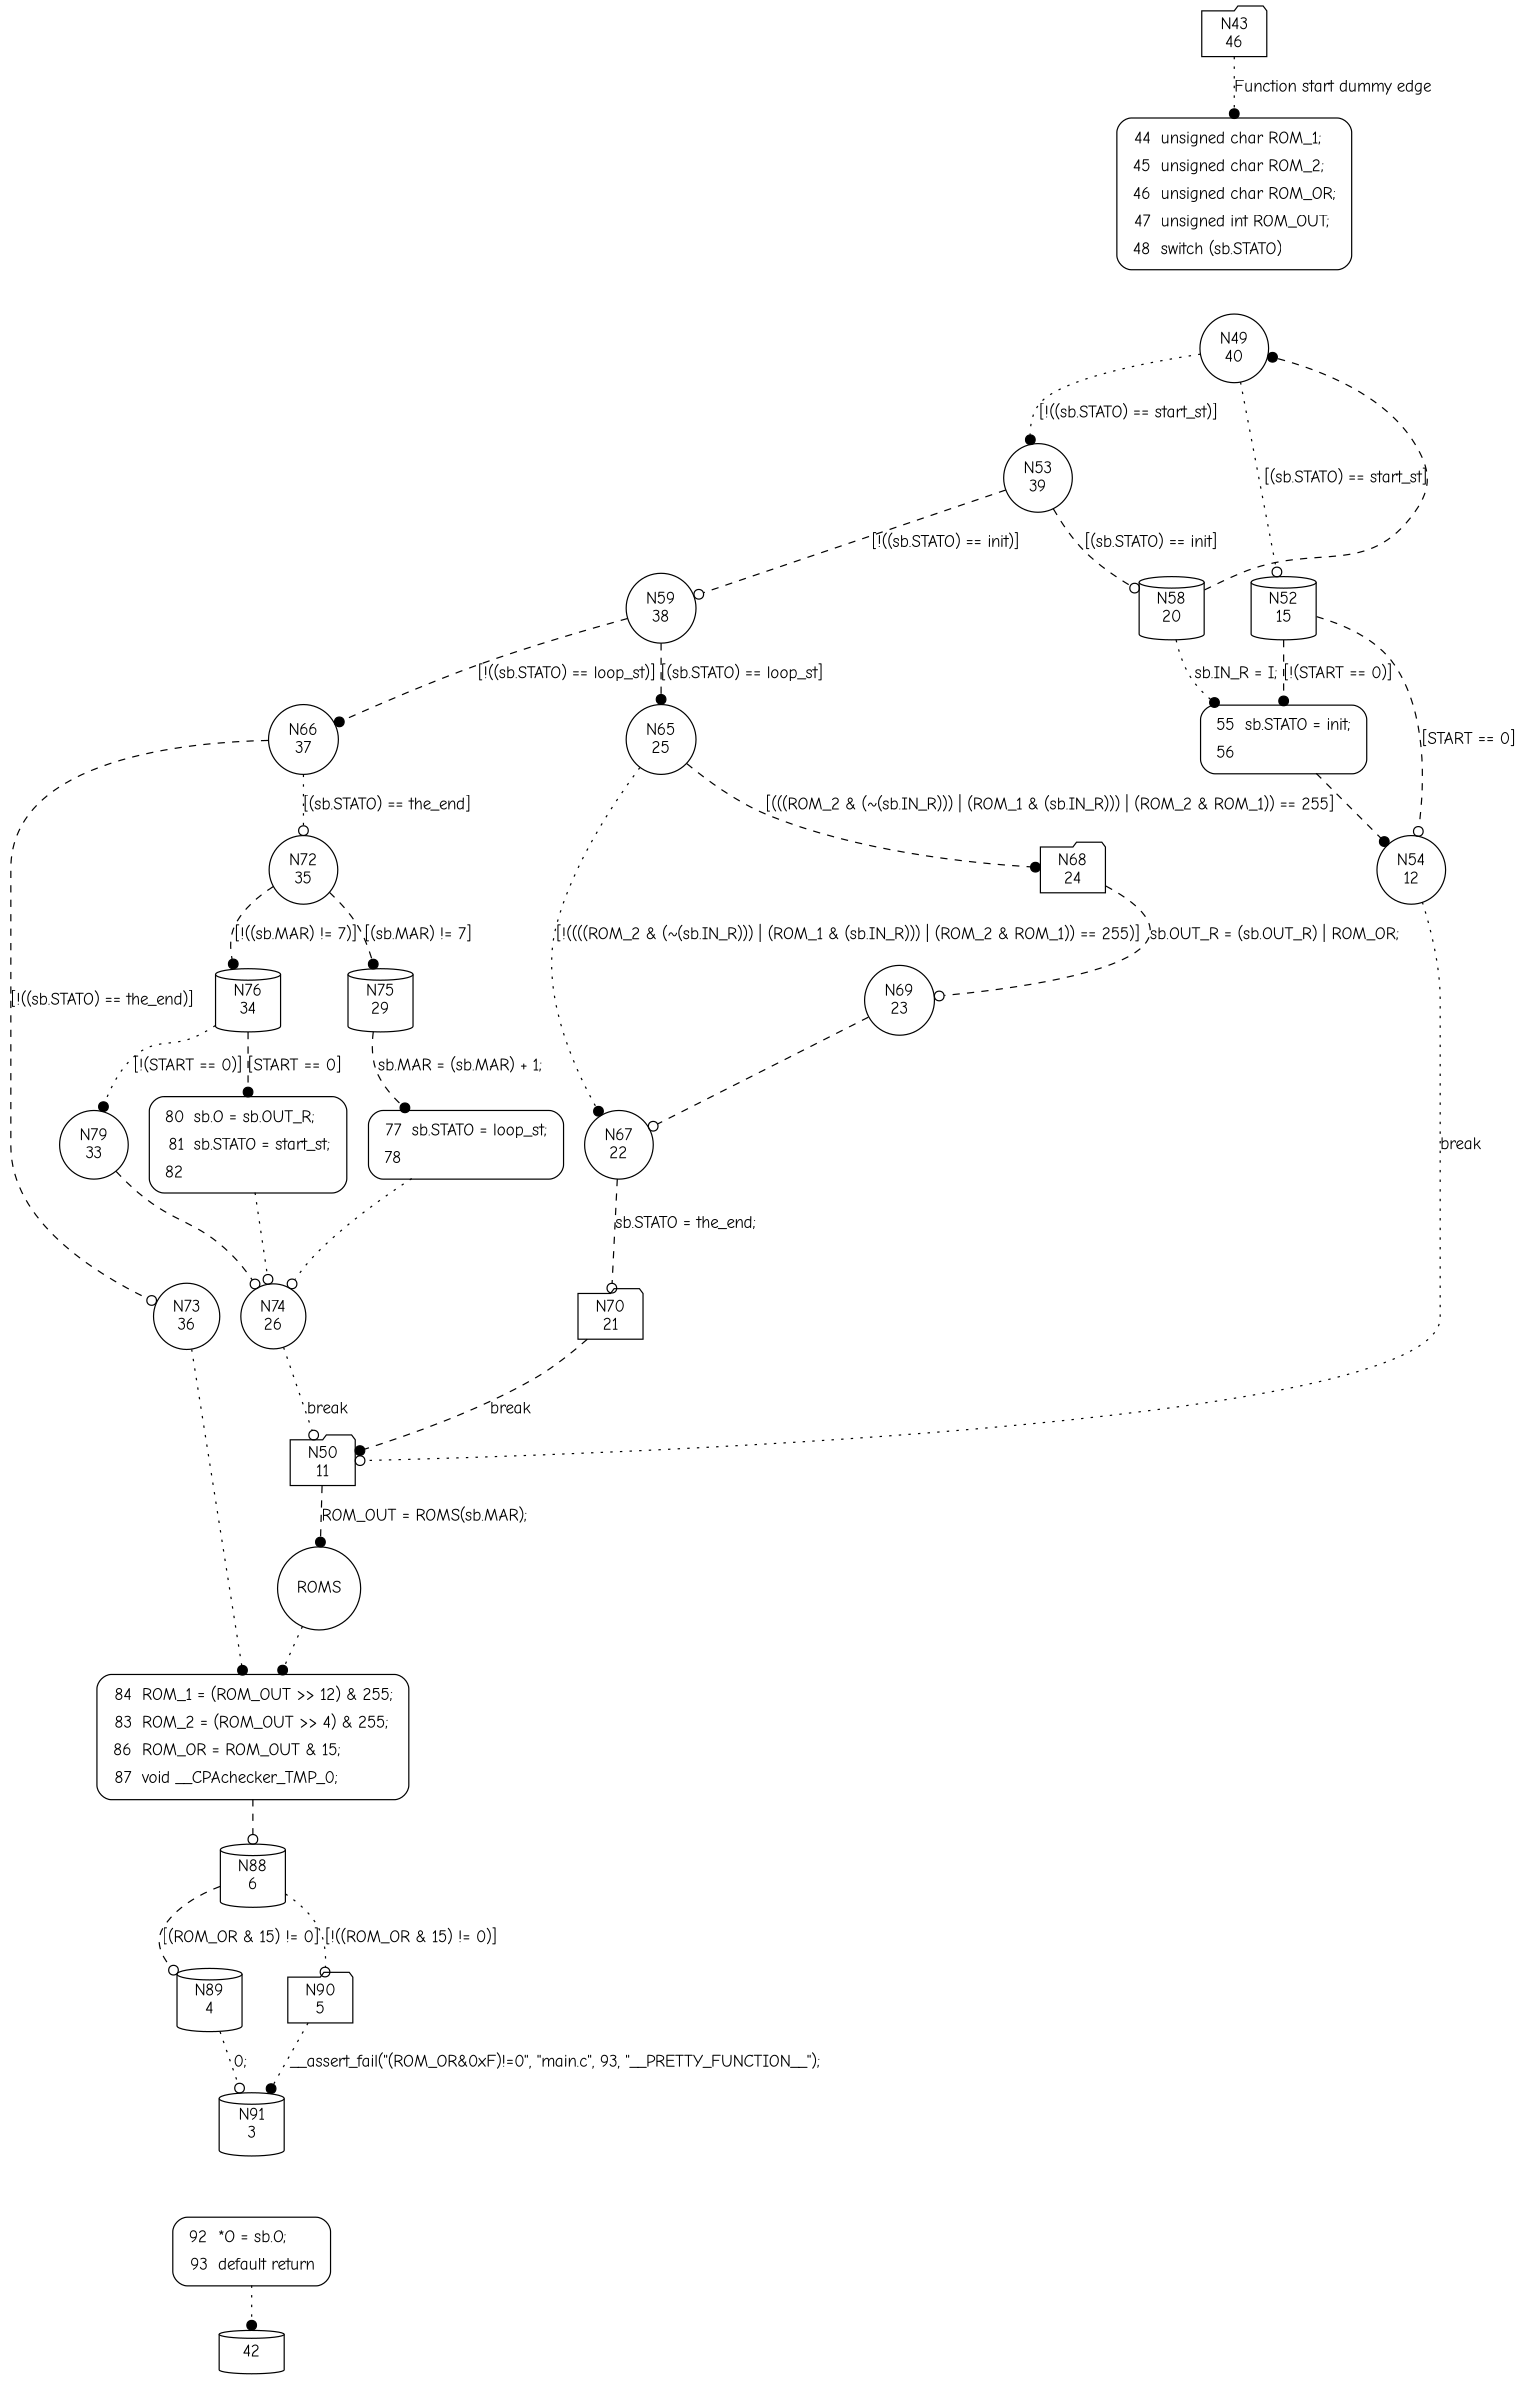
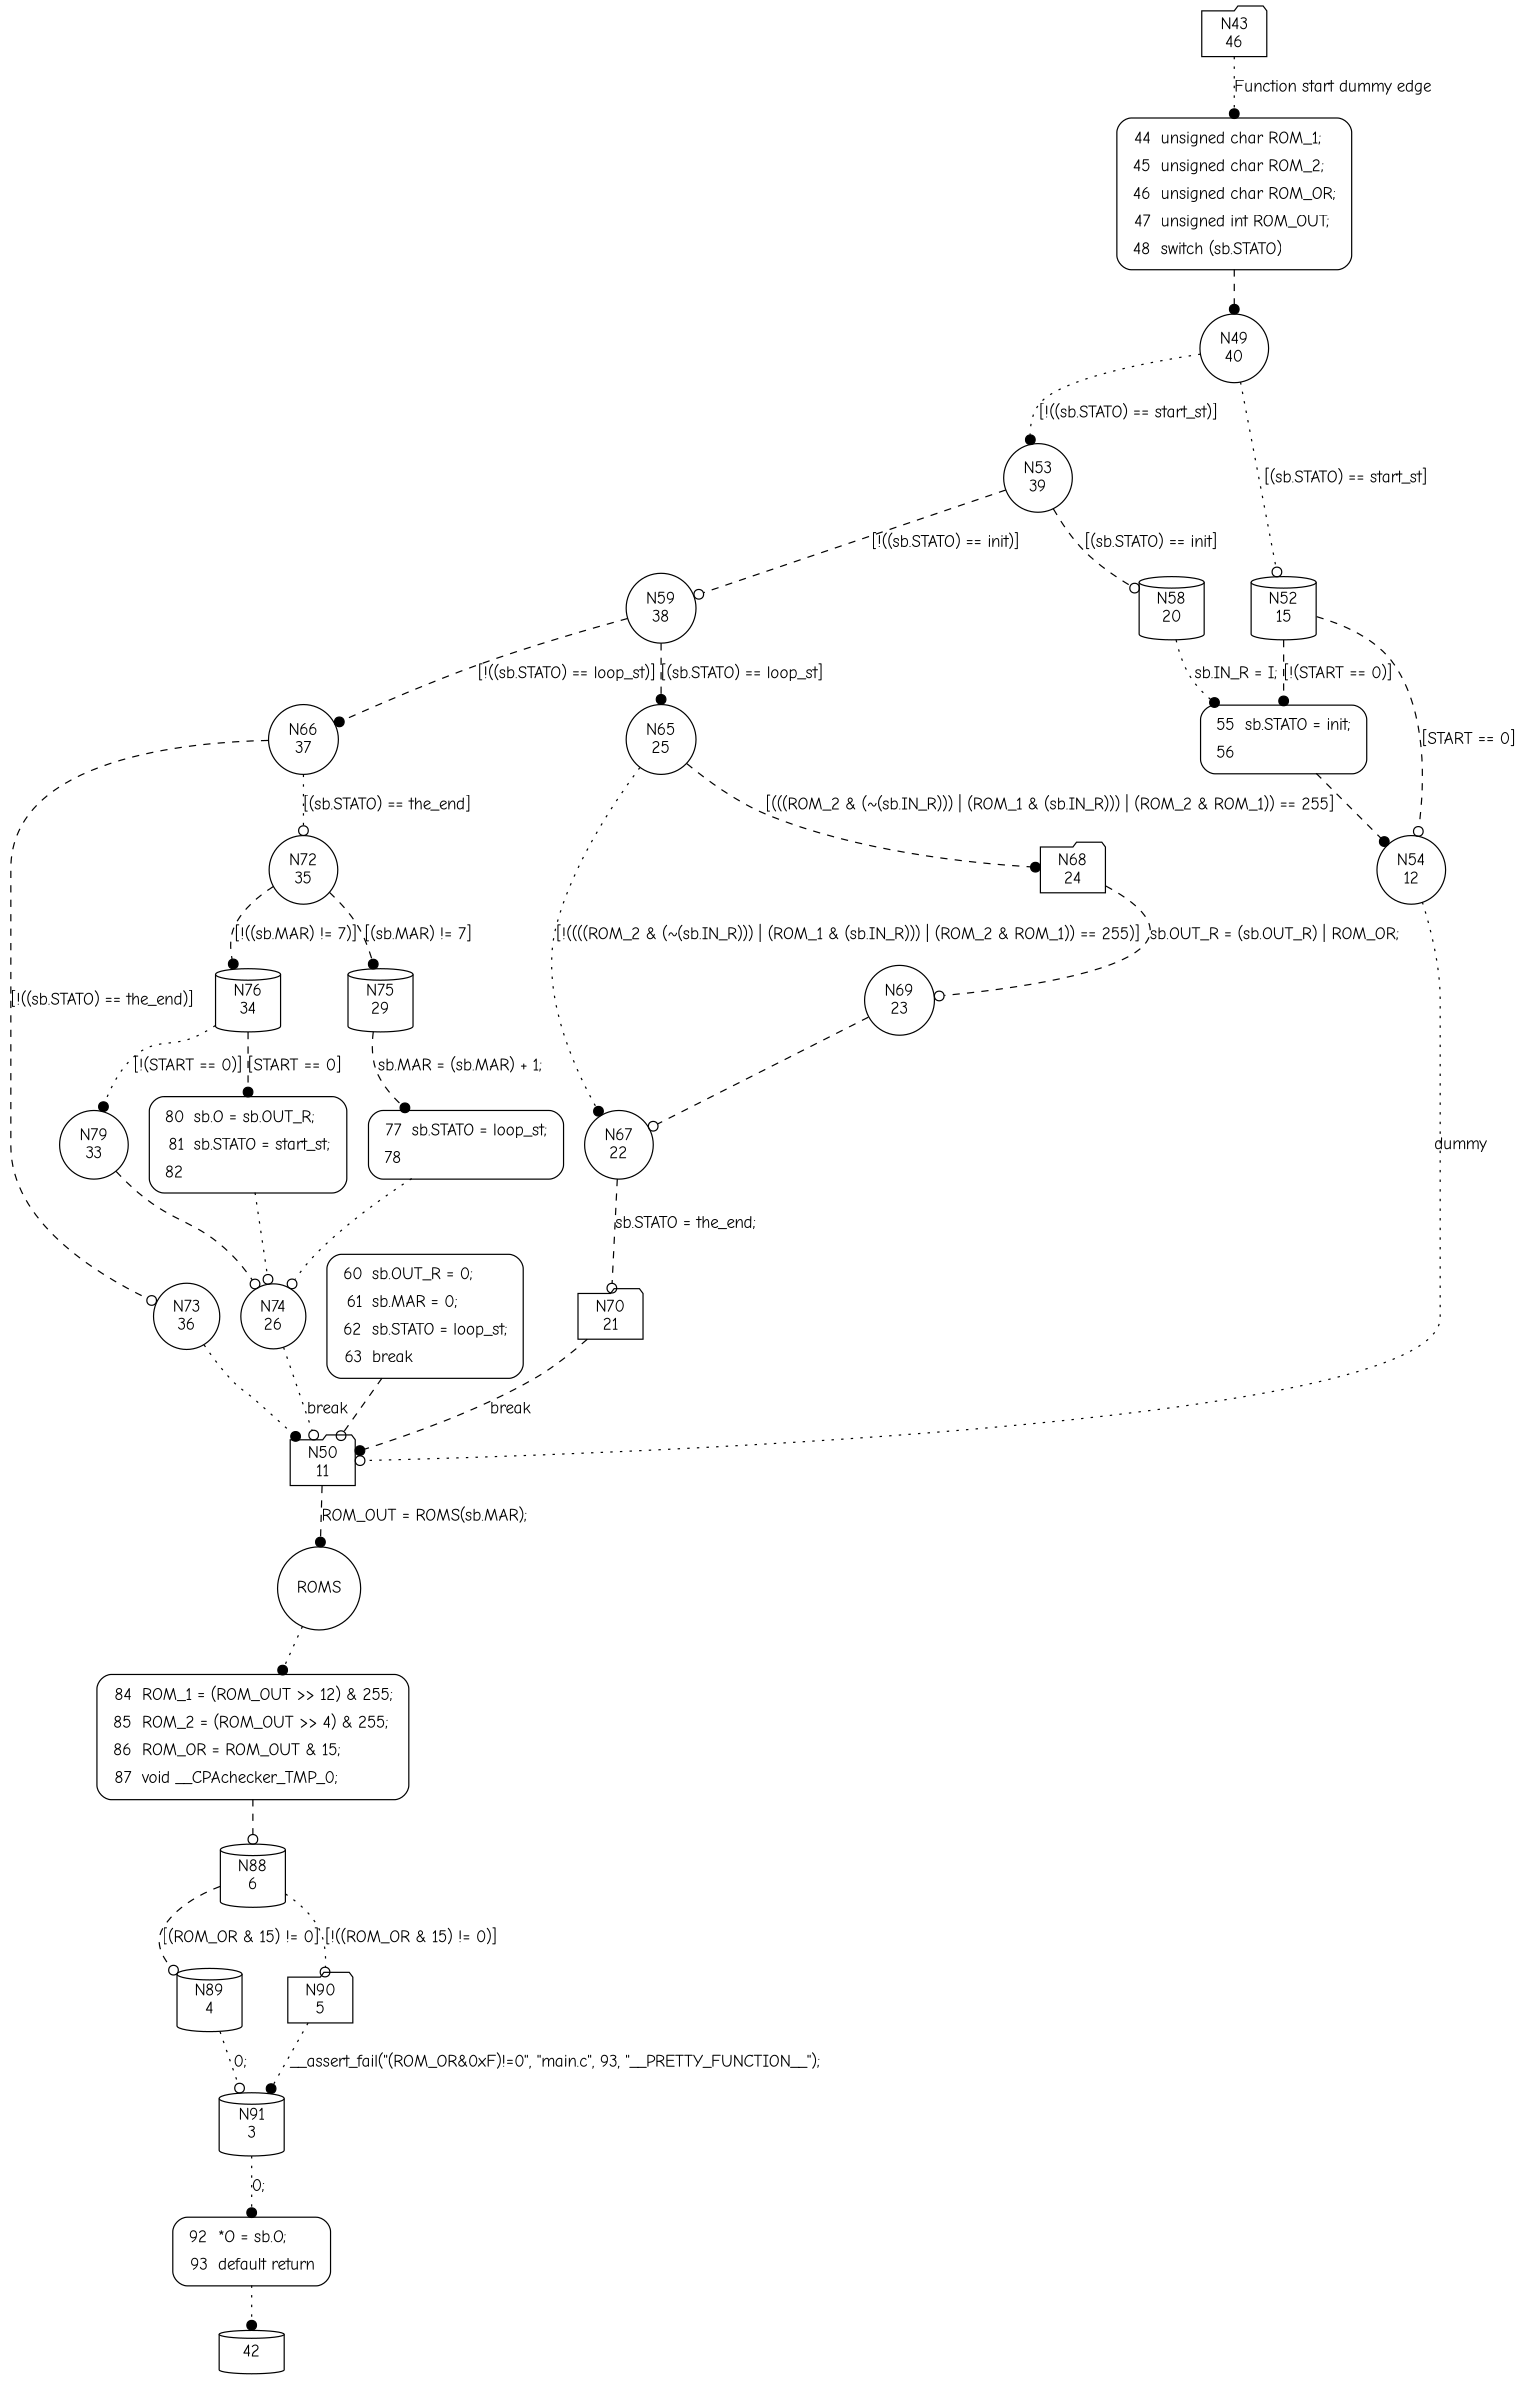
edge "N58 20" -> "N49 40": now "44" -> "N49 40"
edge "N54 12" -> "N50 11": label "break" -> "dummy"
node "60": added
edge "N73 36" -> "84": now "N73 36" -> "N50 11"
node "84": text "83" -> "85"
edge "N91 3" -> "92": added, label "0;"
